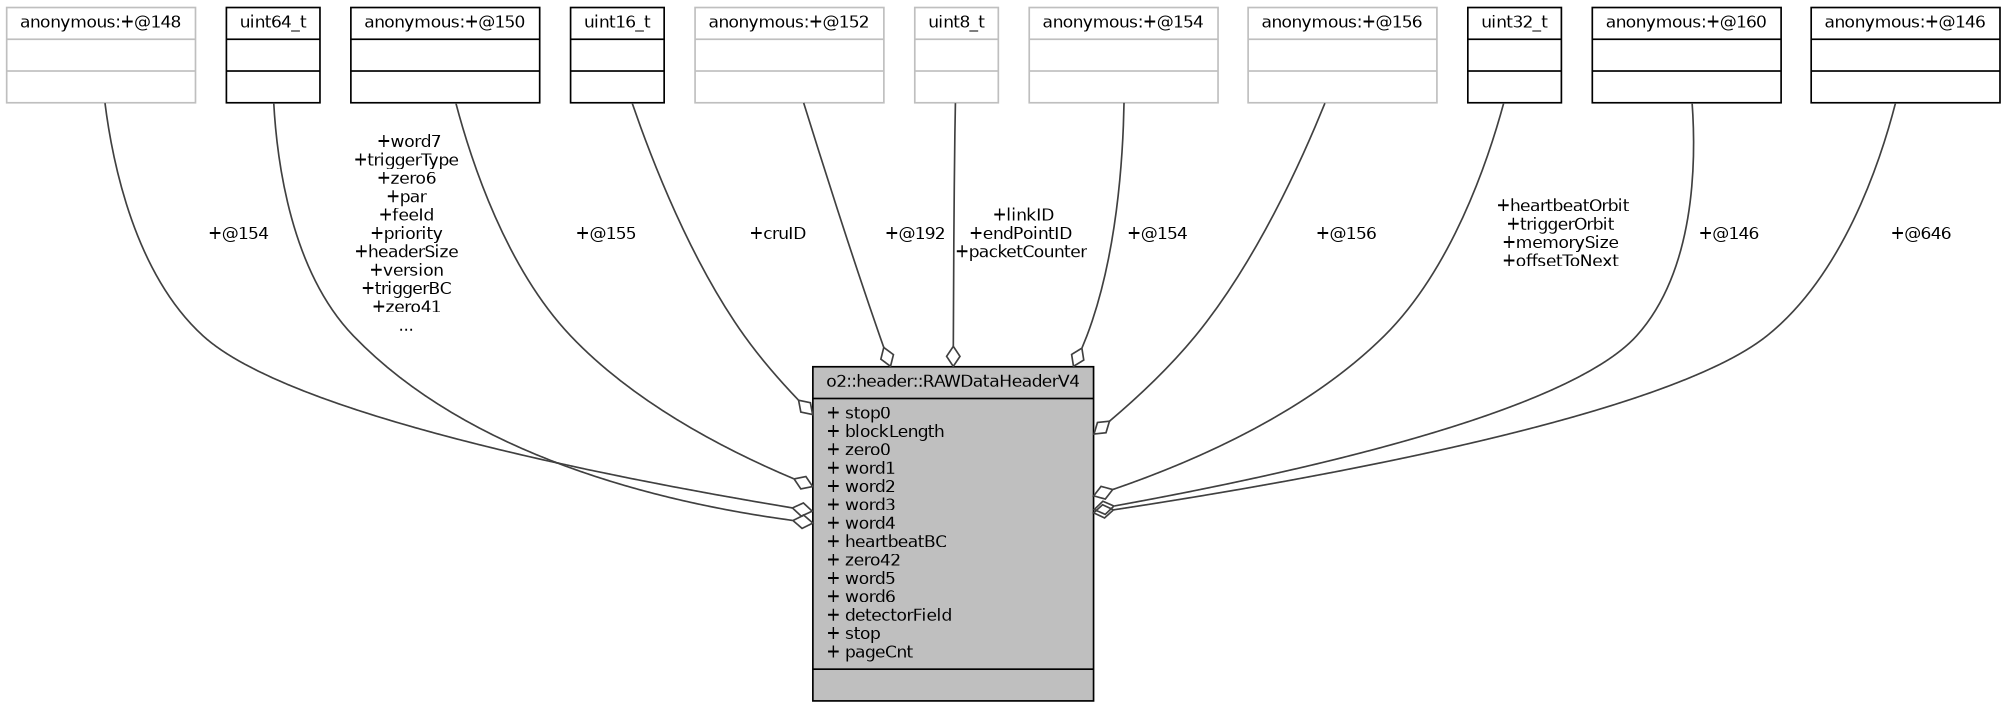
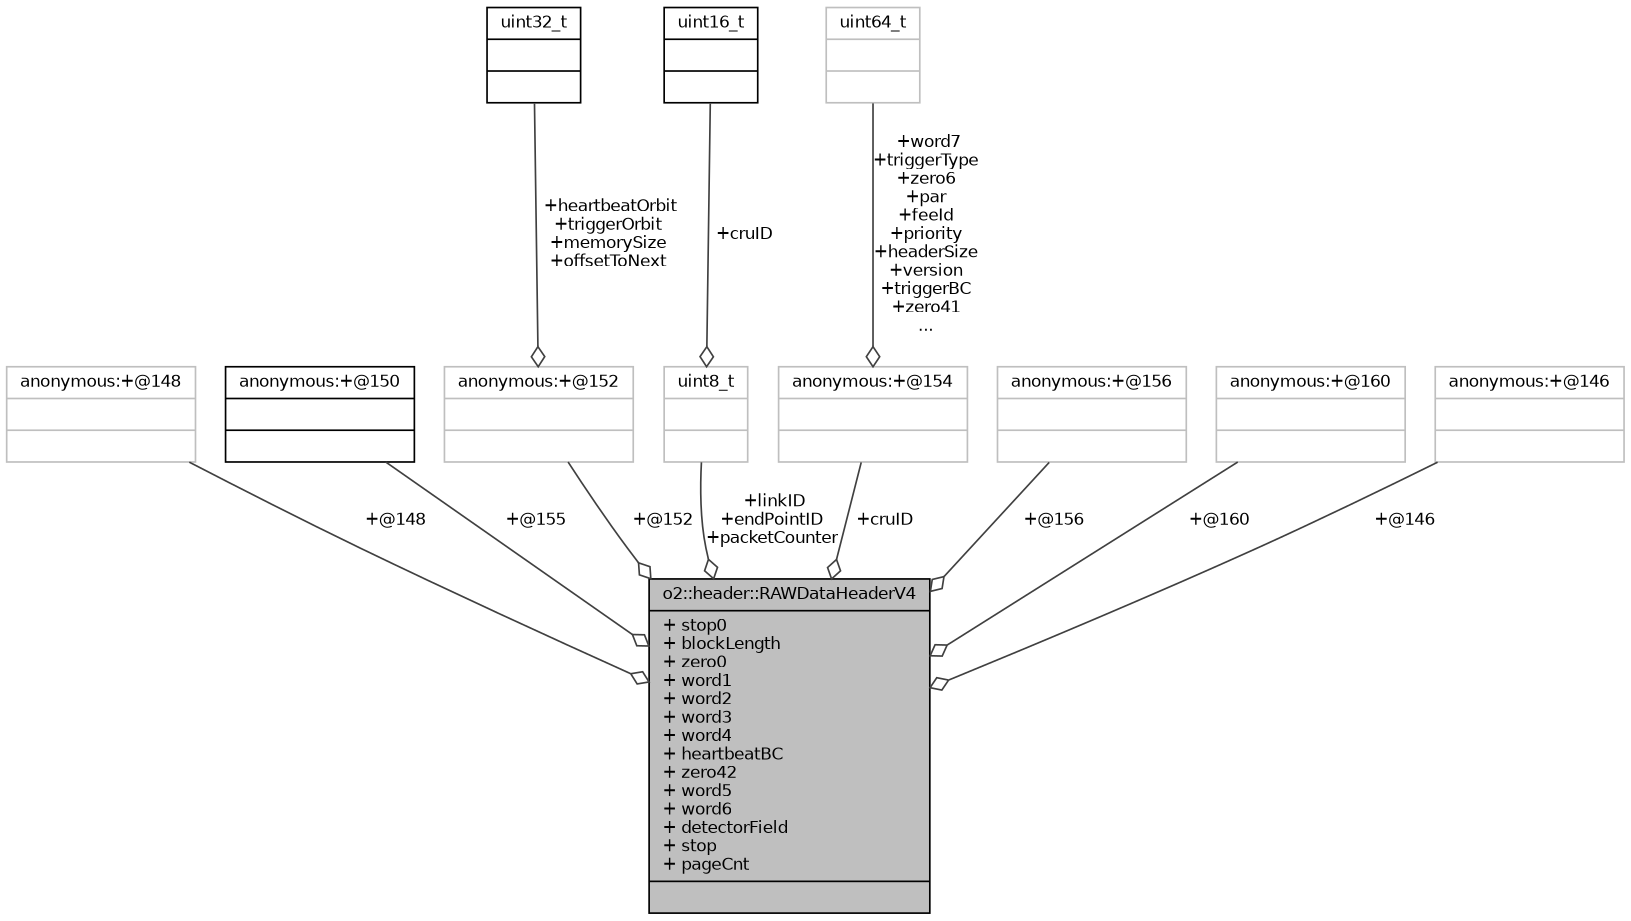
node "uint64_t": color black -> grey75
node "anonymous:+@160": color black -> grey75
node "anonymous:+@146": color black -> grey75
edge "anonymous:+@148" -> "o2::header::RAWDataHeaderV4": label " +@154" -> " +@148"
edge "anonymous:+@152" -> "o2::header::RAWDataHeaderV4": label " +@192" -> " +@152"
edge "anonymous:+@154" -> "o2::header::RAWDataHeaderV4": label " +@154" -> " +cruID"
edge "anonymous:+@160" -> "o2::header::RAWDataHeaderV4": label " +@146" -> " +@160"
edge "anonymous:+@146" -> "o2::header::RAWDataHeaderV4": label " +@646" -> " +@146"
edge "uint16_t" -> "o2::header::RAWDataHeaderV4": now "uint16_t" -> "uint8_t"
edge "uint32_t" -> "o2::header::RAWDataHeaderV4": now "uint32_t" -> "anonymous:+@152"
edge "uint64_t" -> "o2::header::RAWDataHeaderV4": now "uint64_t" -> "anonymous:+@154"
